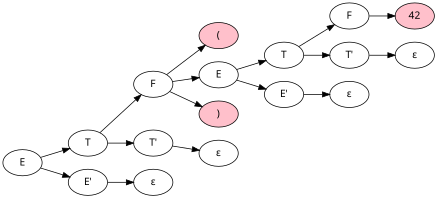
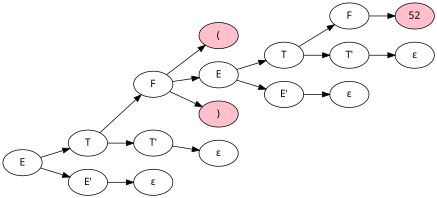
node "42": label "42" -> "52"
